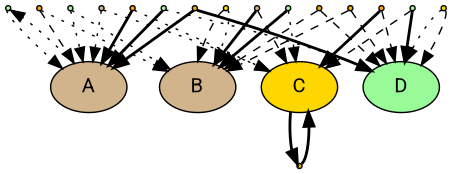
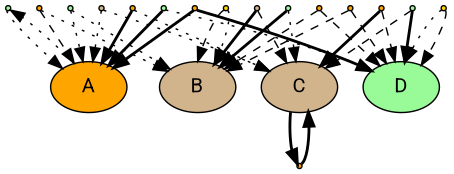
node "A": fillcolor tan -> orange
node "C": fillcolor gold -> tan
